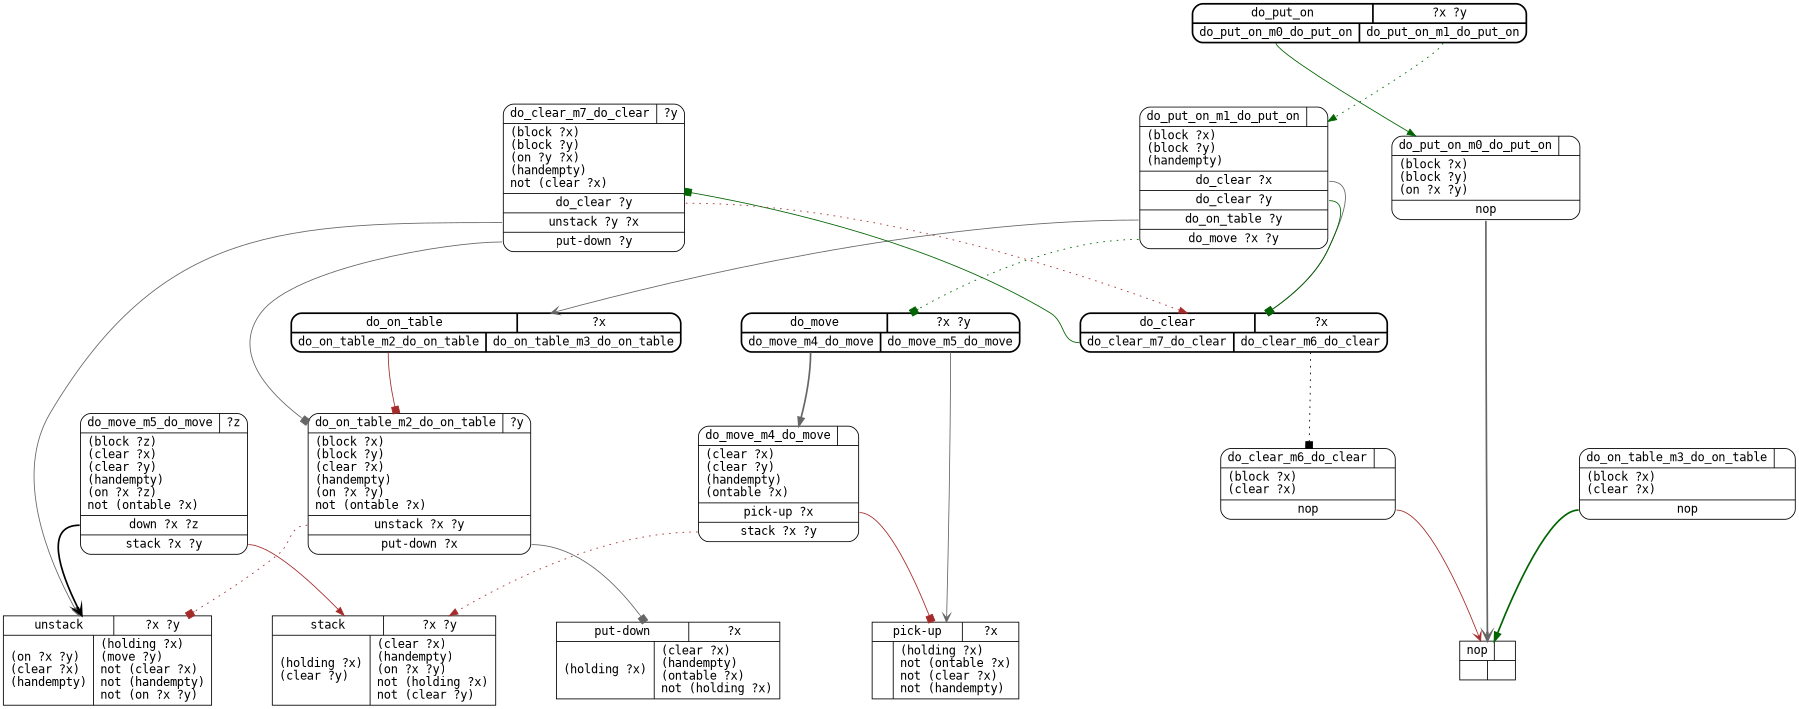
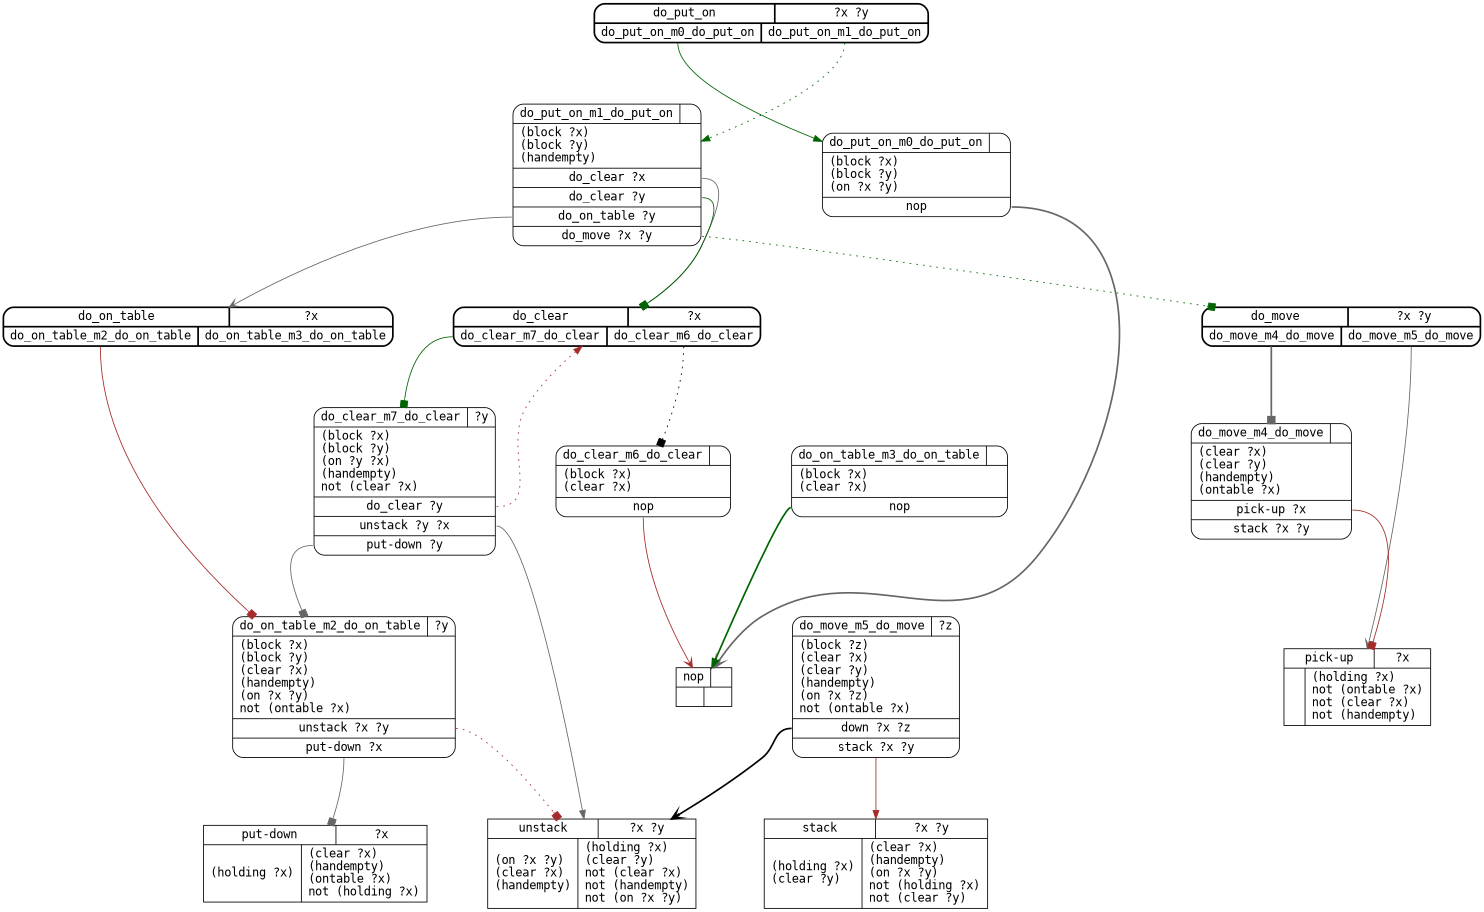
edge "do_move" -> "do_move_m4_do_move": arrowhead normal -> box
edge "do_move_m4_do_move" -> "stack": removed
node "unstack": text "(move ?y)" -> "(clear ?y)"
